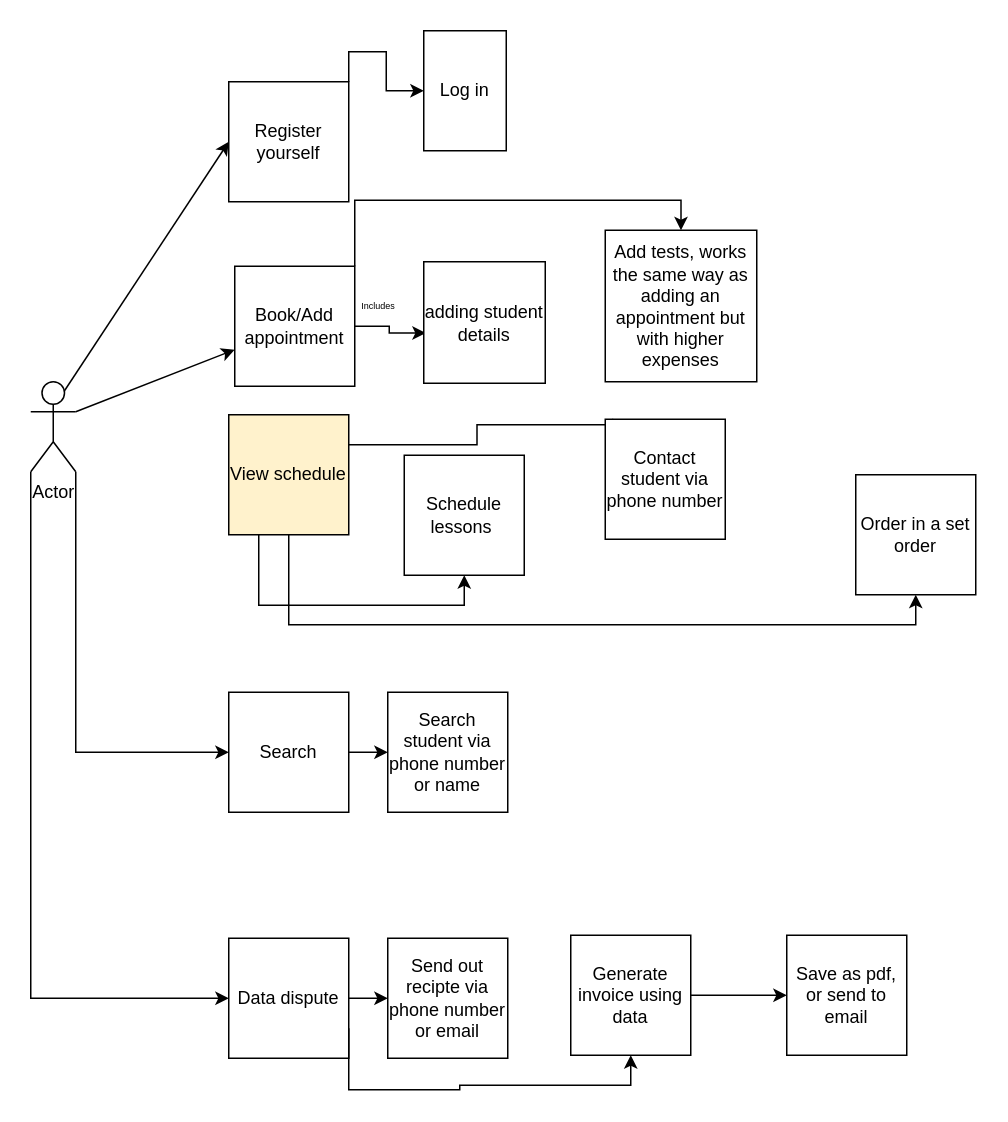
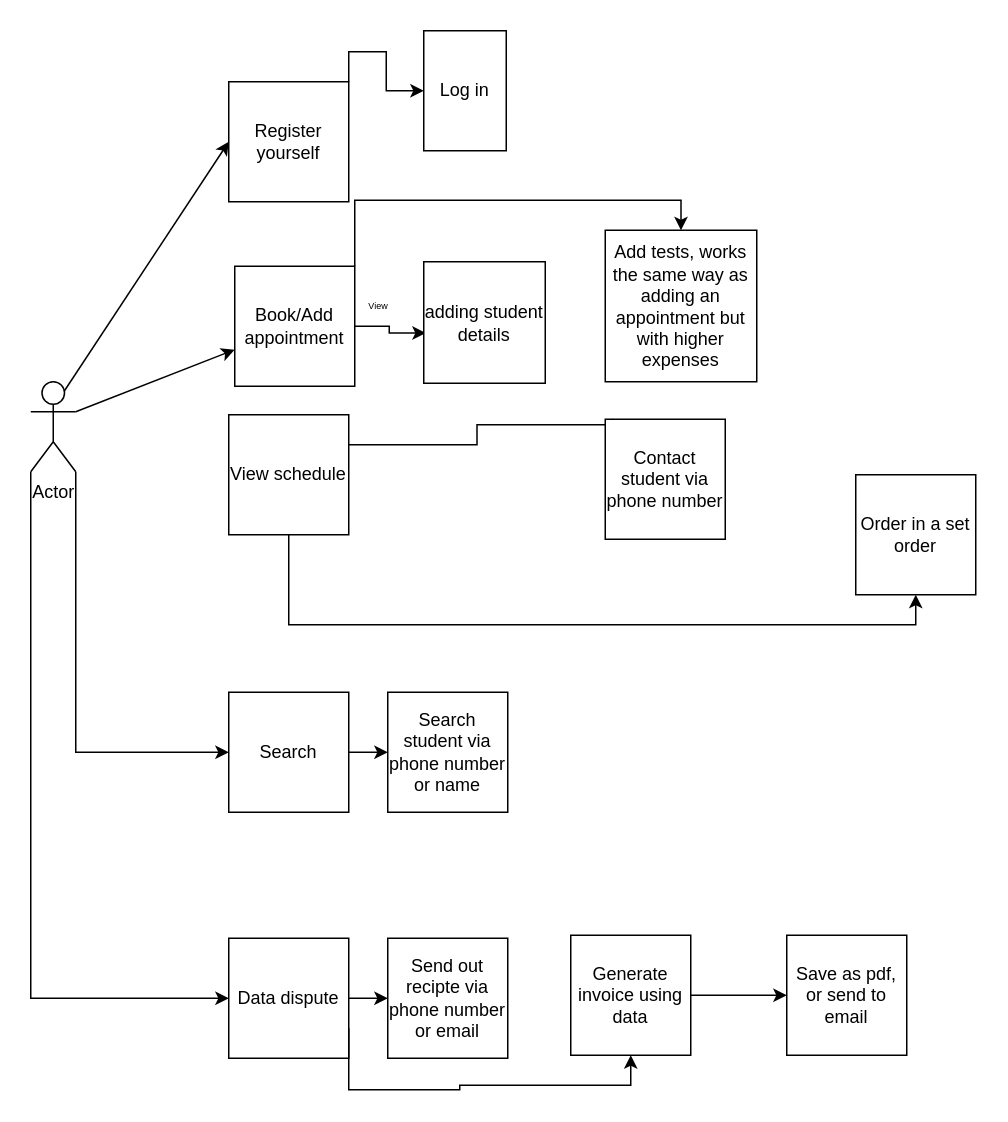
node "Includes": label "Includes" -> "View"
node "View schedule": fillcolor #fff2cc -> #ffffff
node "Schedule lessons": removed
edge "View schedule" -> "Schedule lessons": removed
